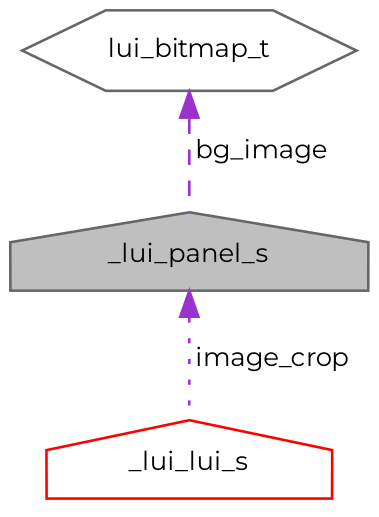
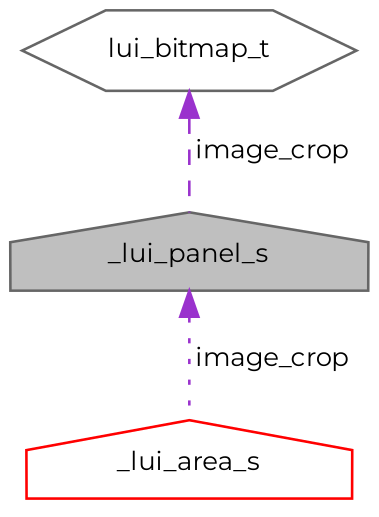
edge "_lui_panel_s" -> "lui_bitmap_t": label " bg_image" -> " image_crop"
node "_lui_lui_s": label "_lui_lui_s" -> "_lui_area_s"
